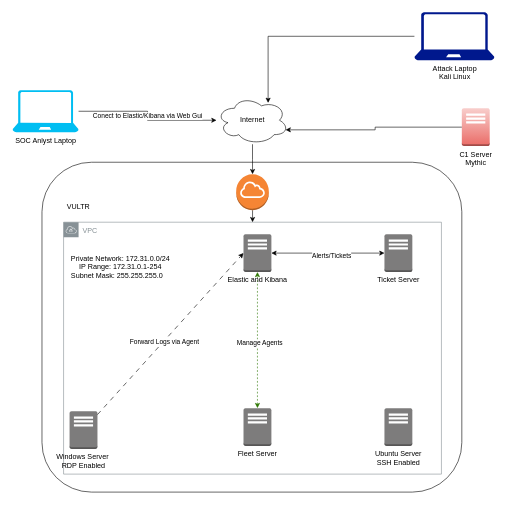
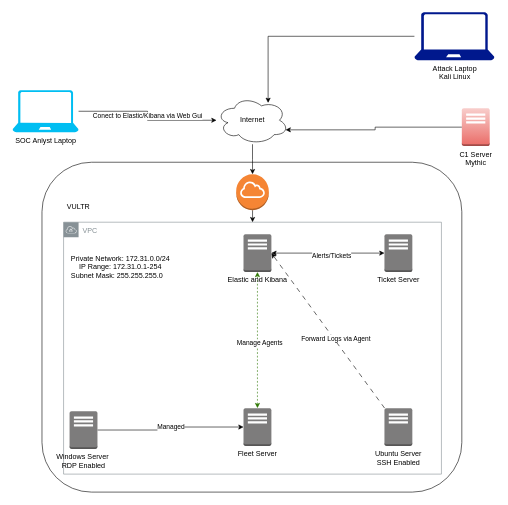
edge "Ubuntu Server SSH Enabled" -> "Elastic and Kibana": added, label "Forward Logs via Agent"
edge "Windows Server RDP Enabled" -> "Elastic and Kibana": removed, label "Forward Logs via Agent"
edge "Windows Server RDP Enabled" -> "Fleet Server": added, label "Managed"
